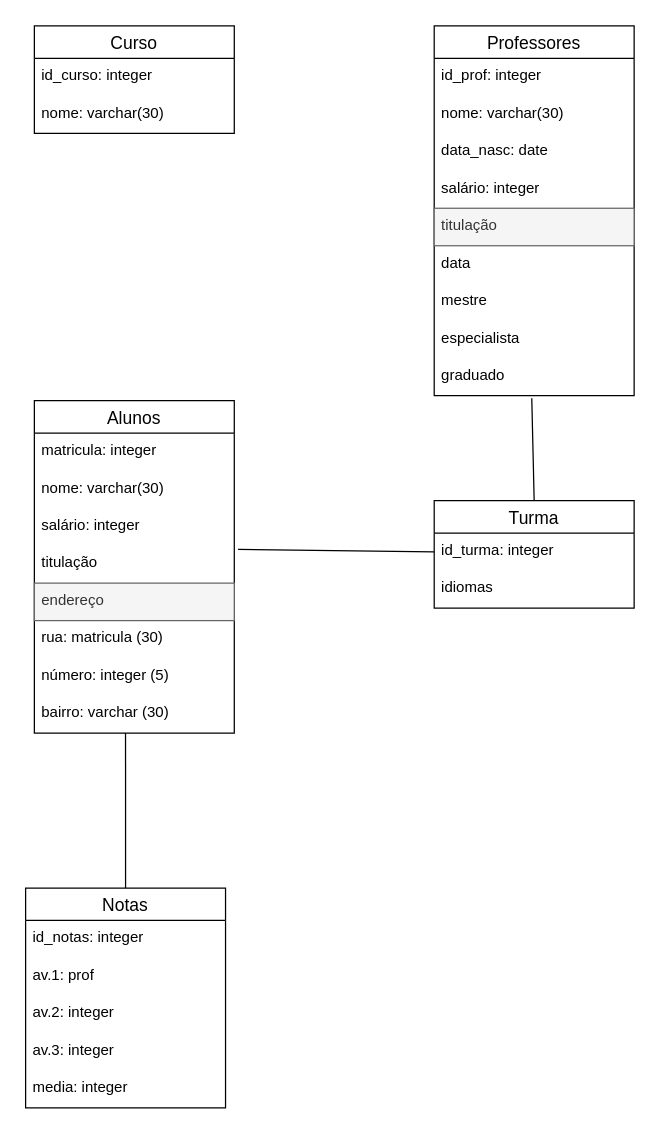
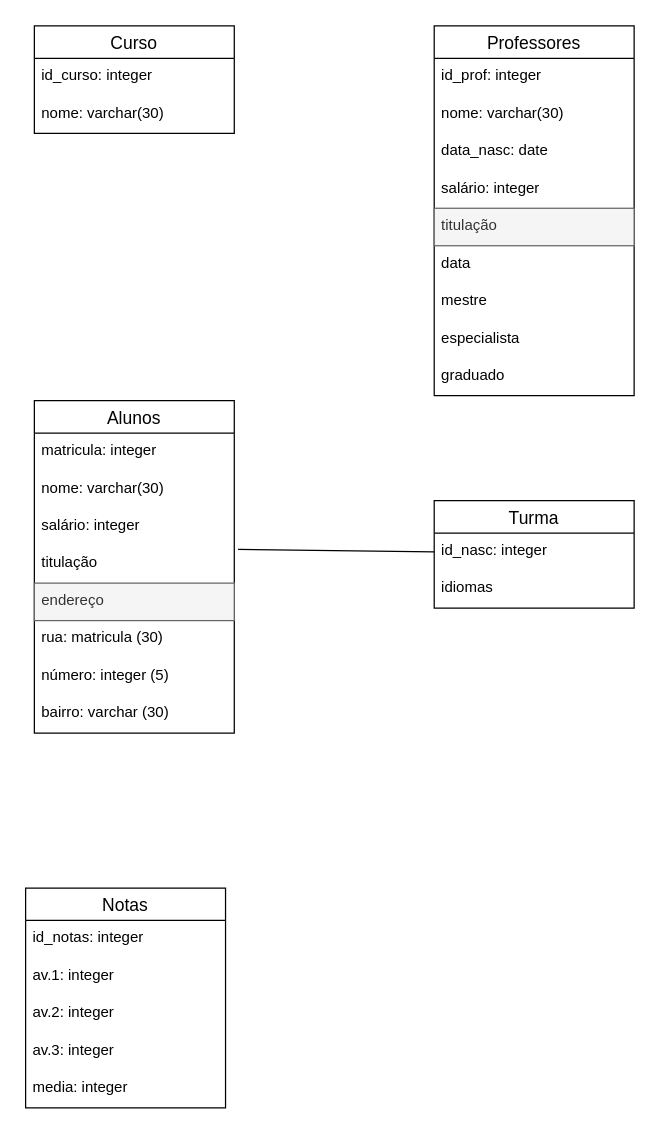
edge "graduado" -- "Turma": removed
node "id_turma: integer": label "id_turma: integer" -> "id_nasc: integer"
edge "bairro: varchar (30)" -- "Notas": removed
node "av.1: prof": label "av.1: prof" -> "av.1: integer"
